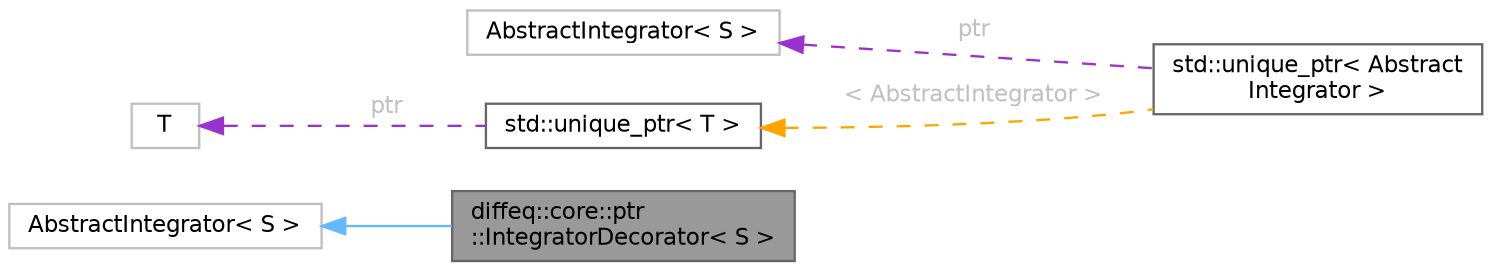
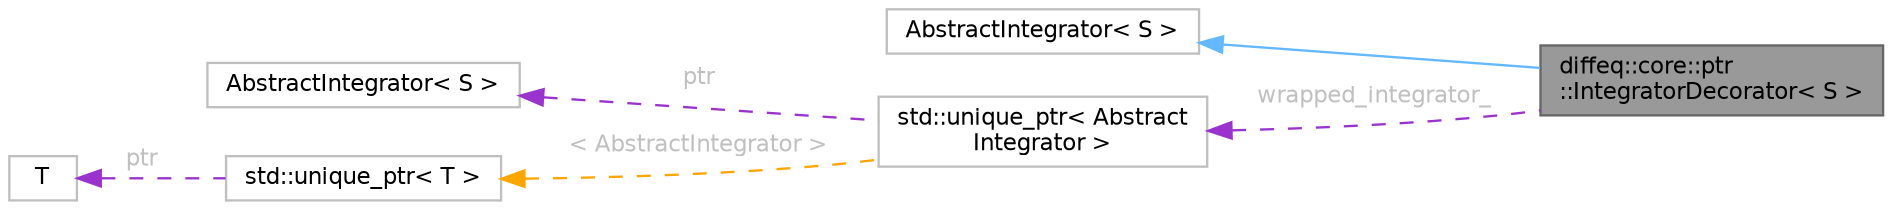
node "std::unique_ptr< Abstract Integrator >": color gray40 -> grey75
edge "diffeq::core::ptr ::IntegratorDecorator< S >" -> "std::unique_ptr< Abstract Integrator >": added, label "wrapped_integrator_"
node "std::unique_ptr< T >": color gray40 -> grey75
